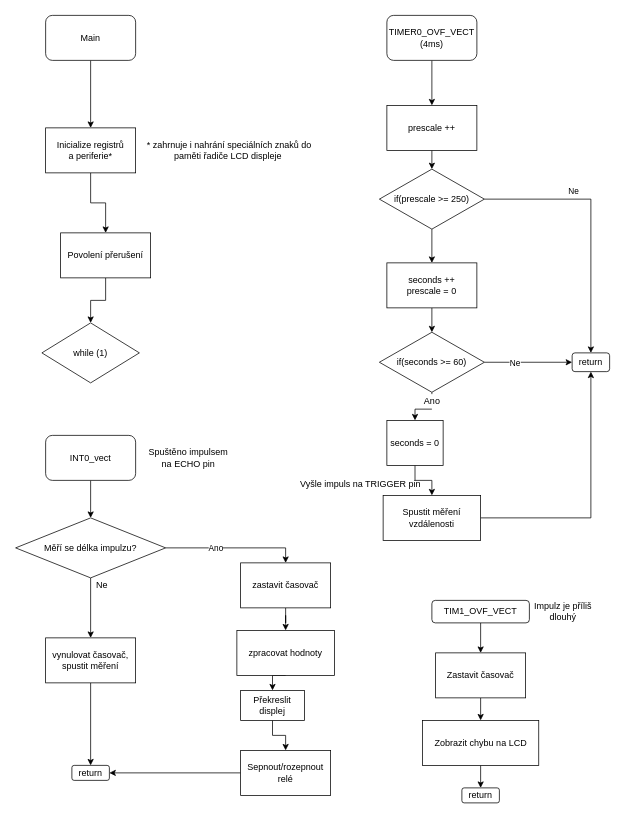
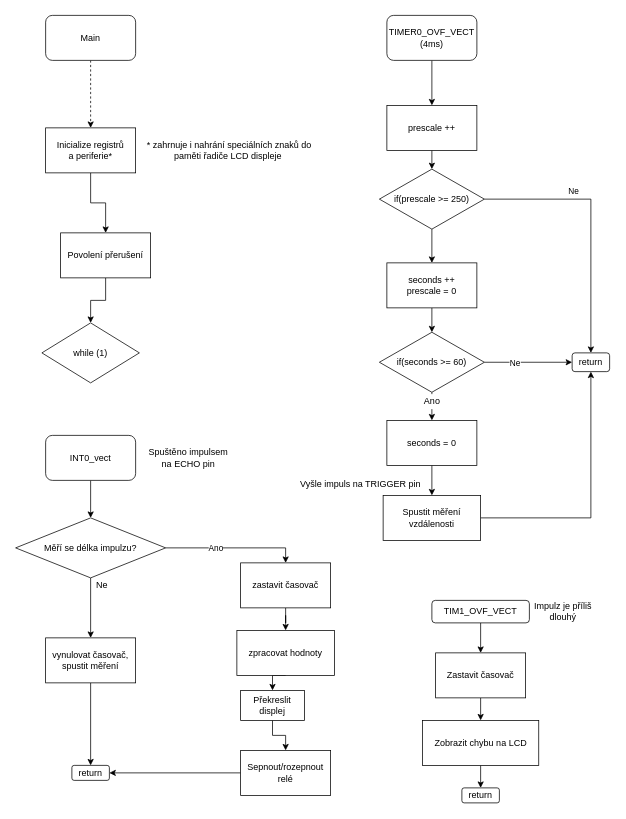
edge "Main" -> "Inicialize registrů a periferie*": style solid -> dashed
node "seconds = 0": size 56x45 -> 90x45
